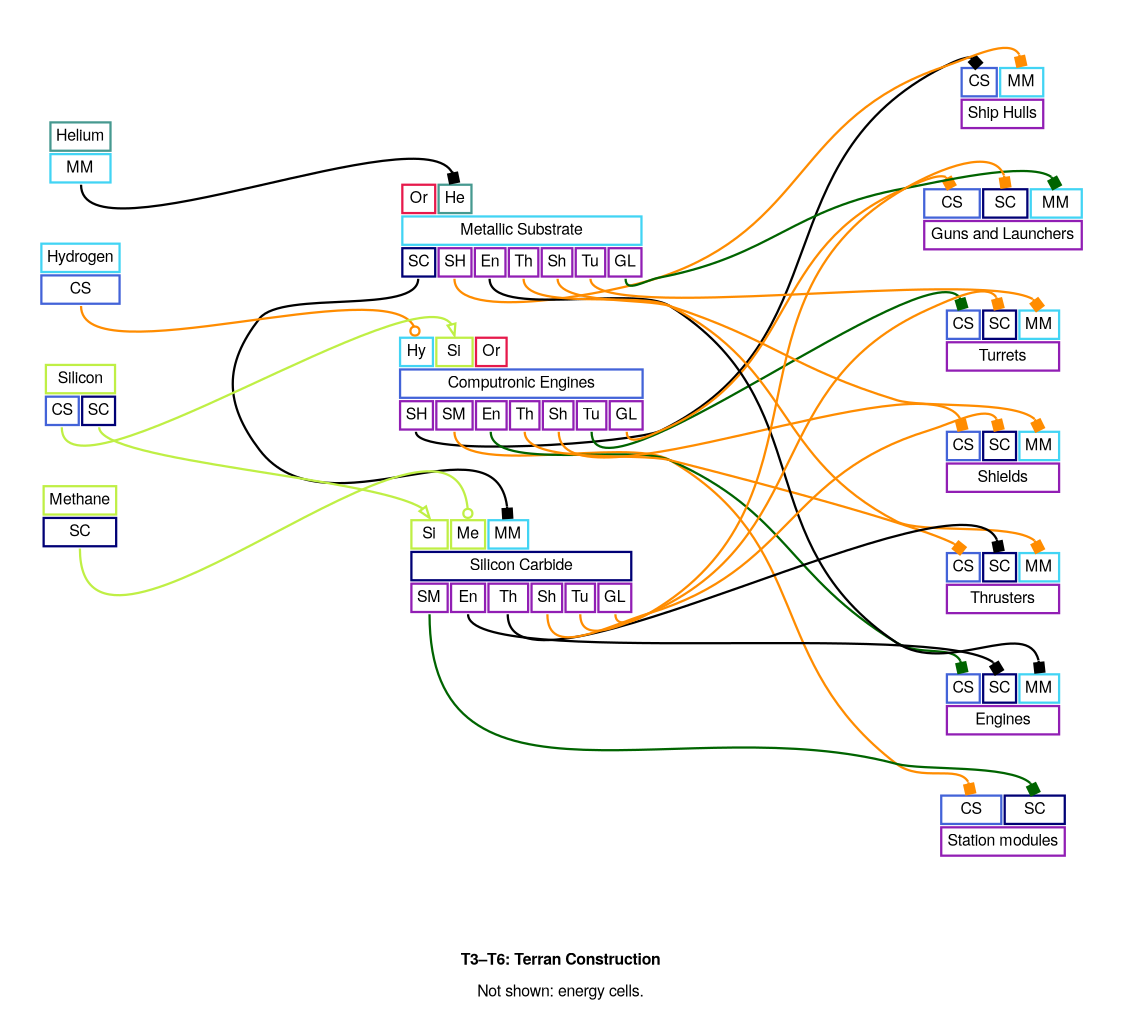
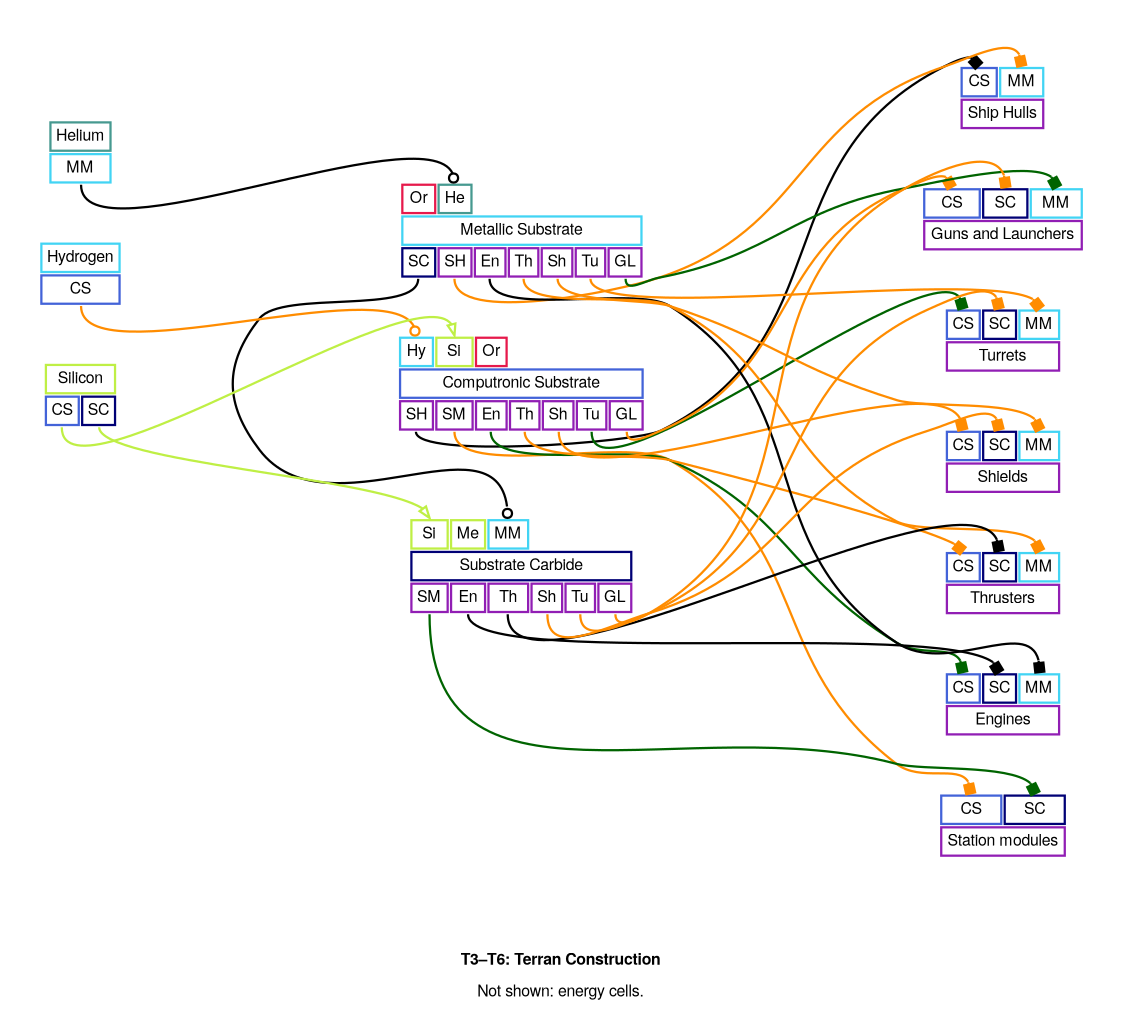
edge "Helium" -> "Or": arrowhead box -> odot
node "Hy": text "Computronic Engines" -> "Computronic Substrate"
edge "Or" -> "Si": arrowhead box -> odot
node "Methane": removed
node "Si": text "Silicon Carbide" -> "Substrate Carbide"
